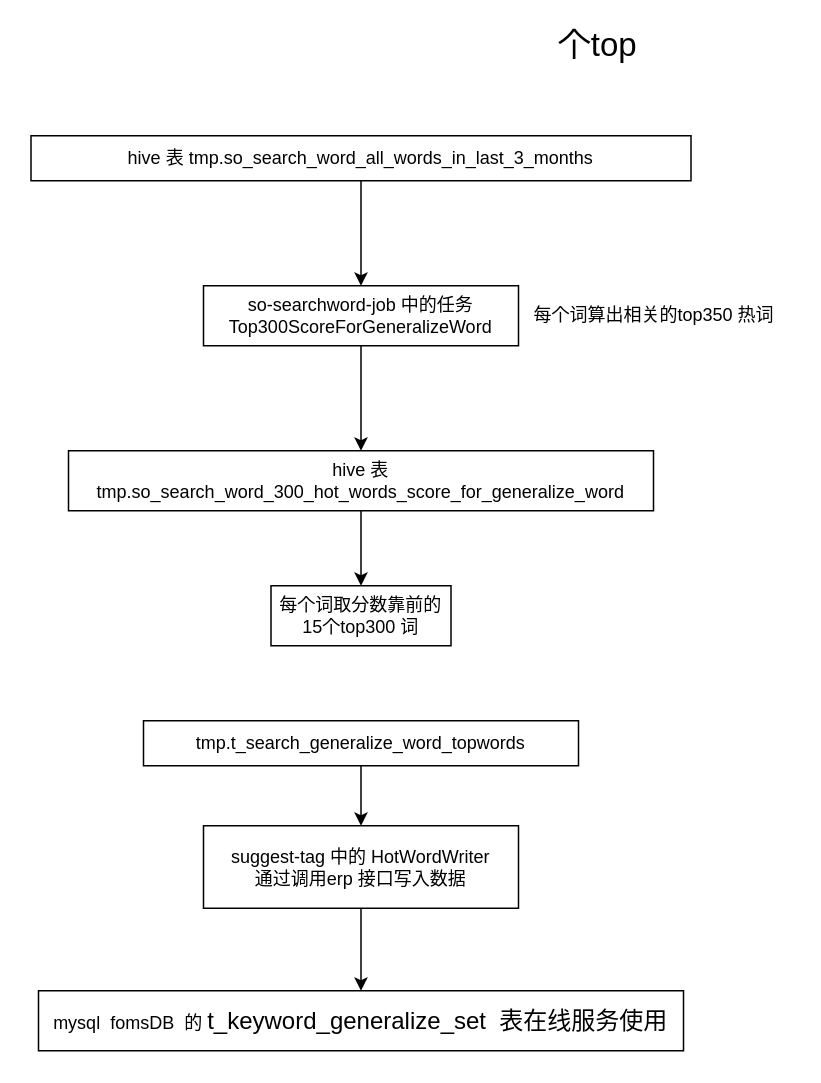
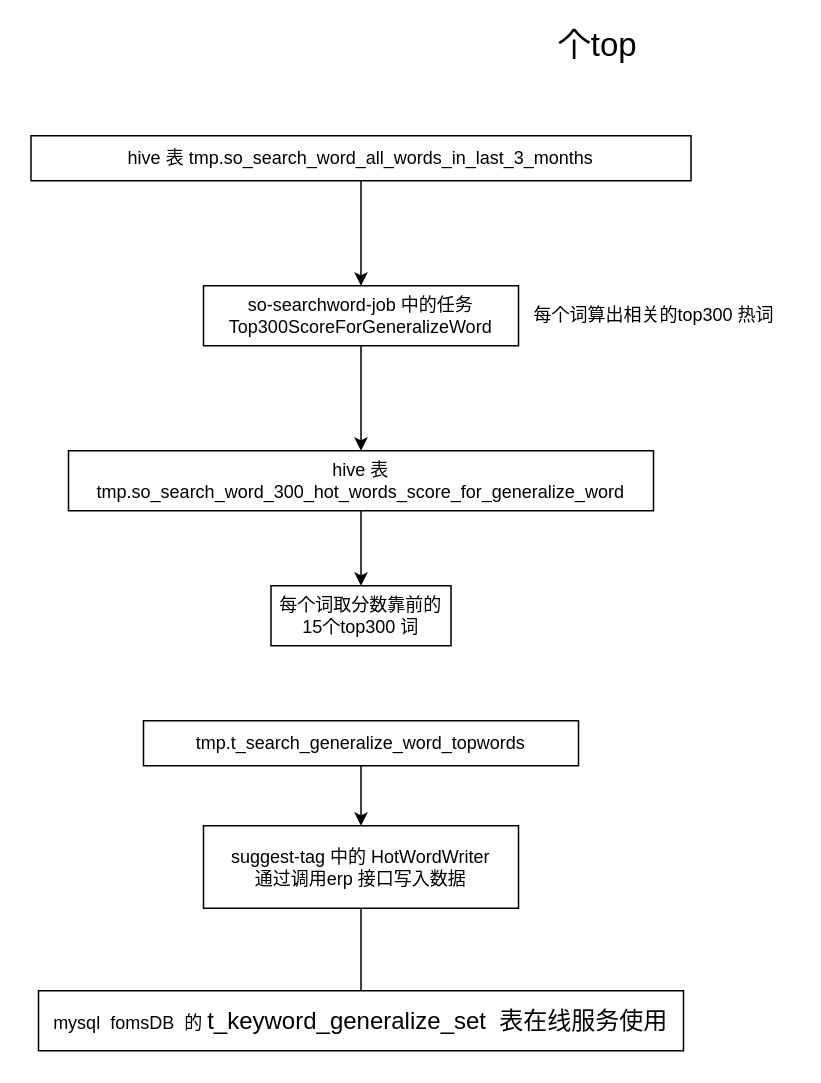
node "每个词算出相关的top350 热词": label "每个词算出相关的top350 热词" -> "每个词算出相关的top300 热词"
edge "suggest-tag 中的 HotWordWriter 通过调用erp 接口写入数据" -> "mysql fomsDB 的 t_keyword_generalize_set 表在线服务使用": arrowhead classic -> none
